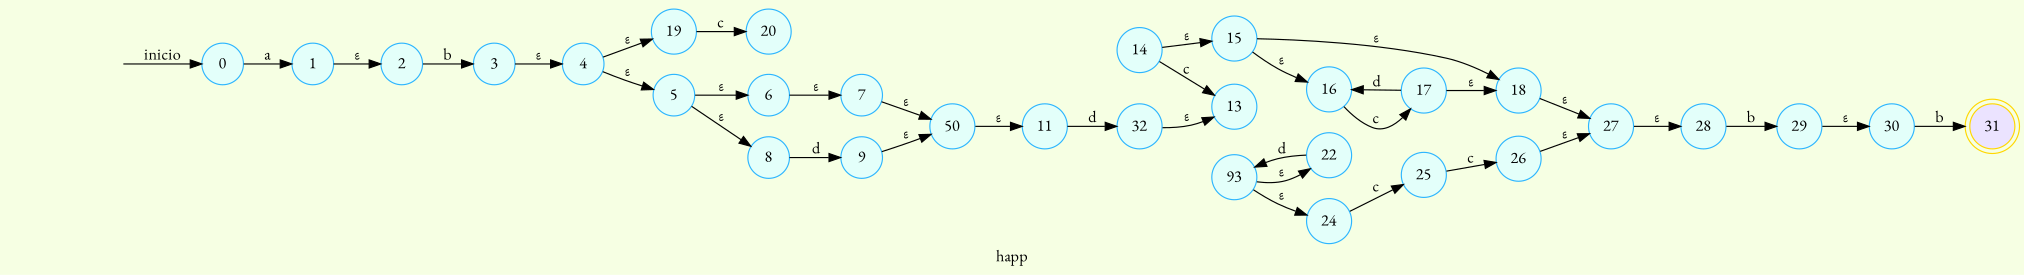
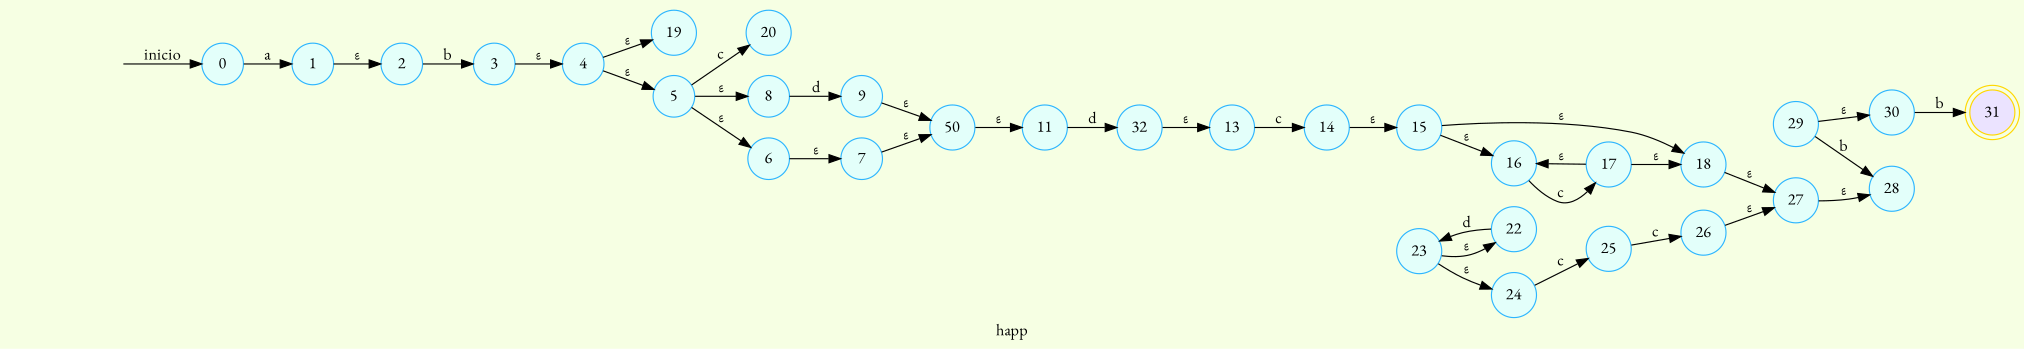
edge "19" -> "20": now "5" -> "20"
edge "14" -> "13": reversed
edge "17" -> "16": label "d" -> "ε"
edge "28" -> "29": reversed
node "93": label "93" -> "23"
